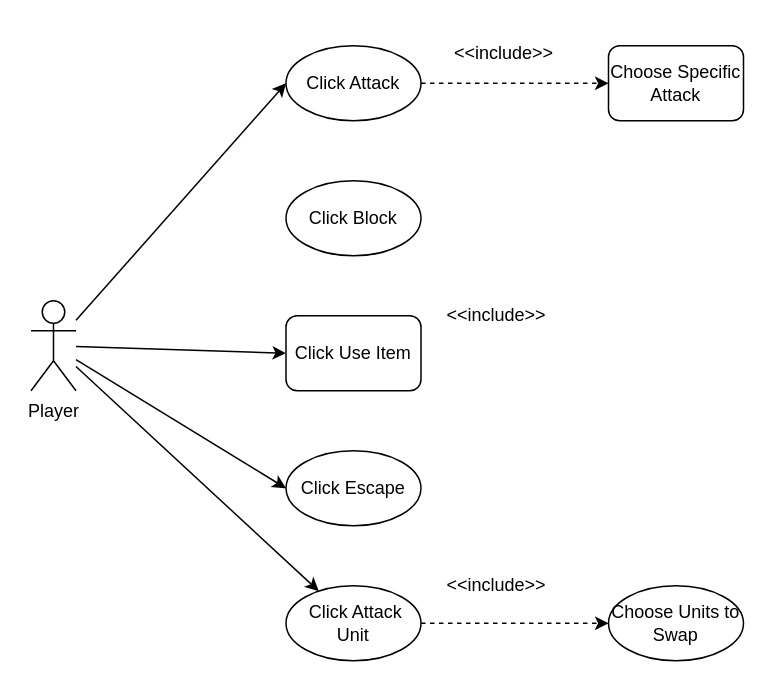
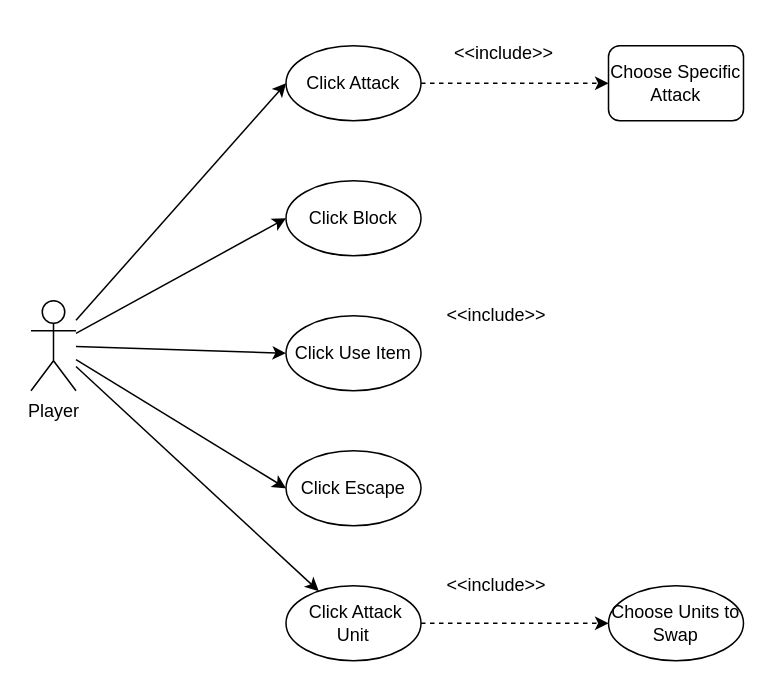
edge "Player" -> "Click Block": added
node "Click Use Item": shape rounded rectangle -> ellipse
